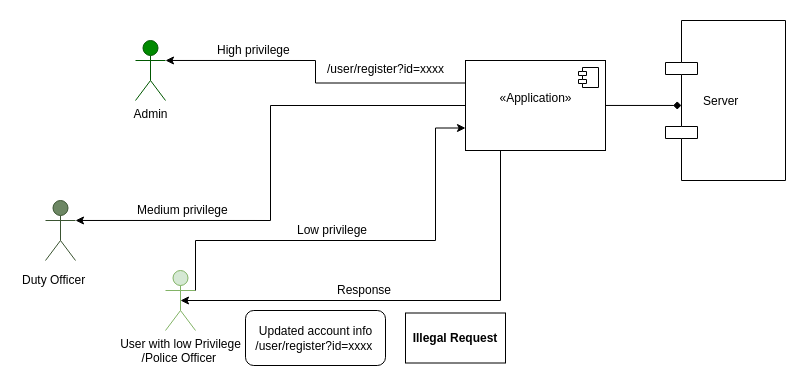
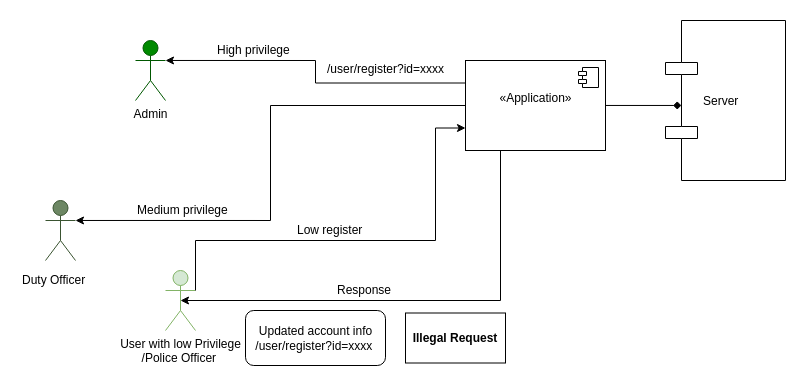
node "Low privilege": label "Low privilege" -> "Low register"
